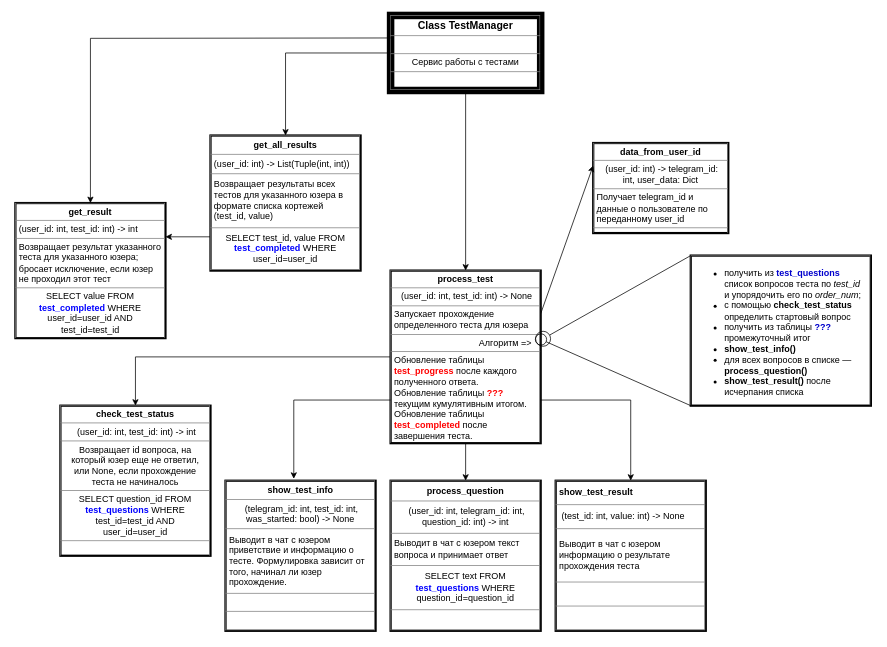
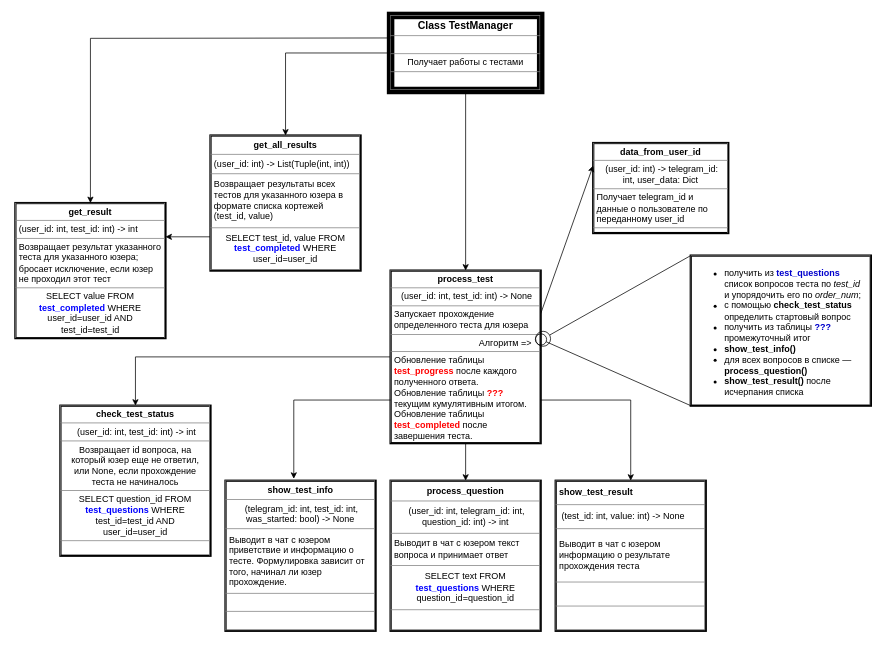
node "Class TestManager Сервис работы с тестами": label "Class TestManager Сервис работы с тестами" -> "Class TestManager Получает работы с тестами"
